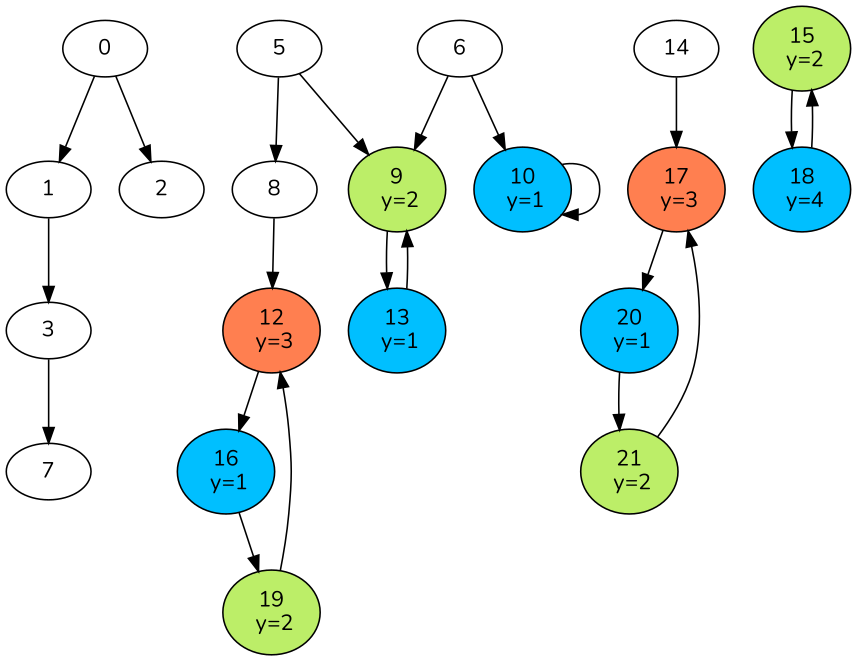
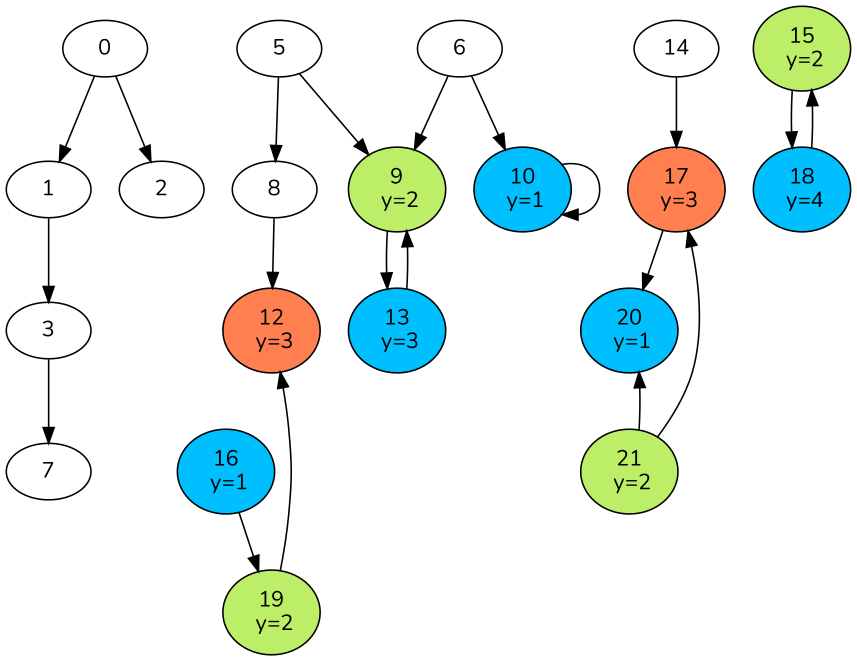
node "13 y=1": label "13 y=1" -> "13 y=3"
edge "20 y=1" -> "21 y=2": reversed
edge "12 y=3" -> "16 y=1": removed
